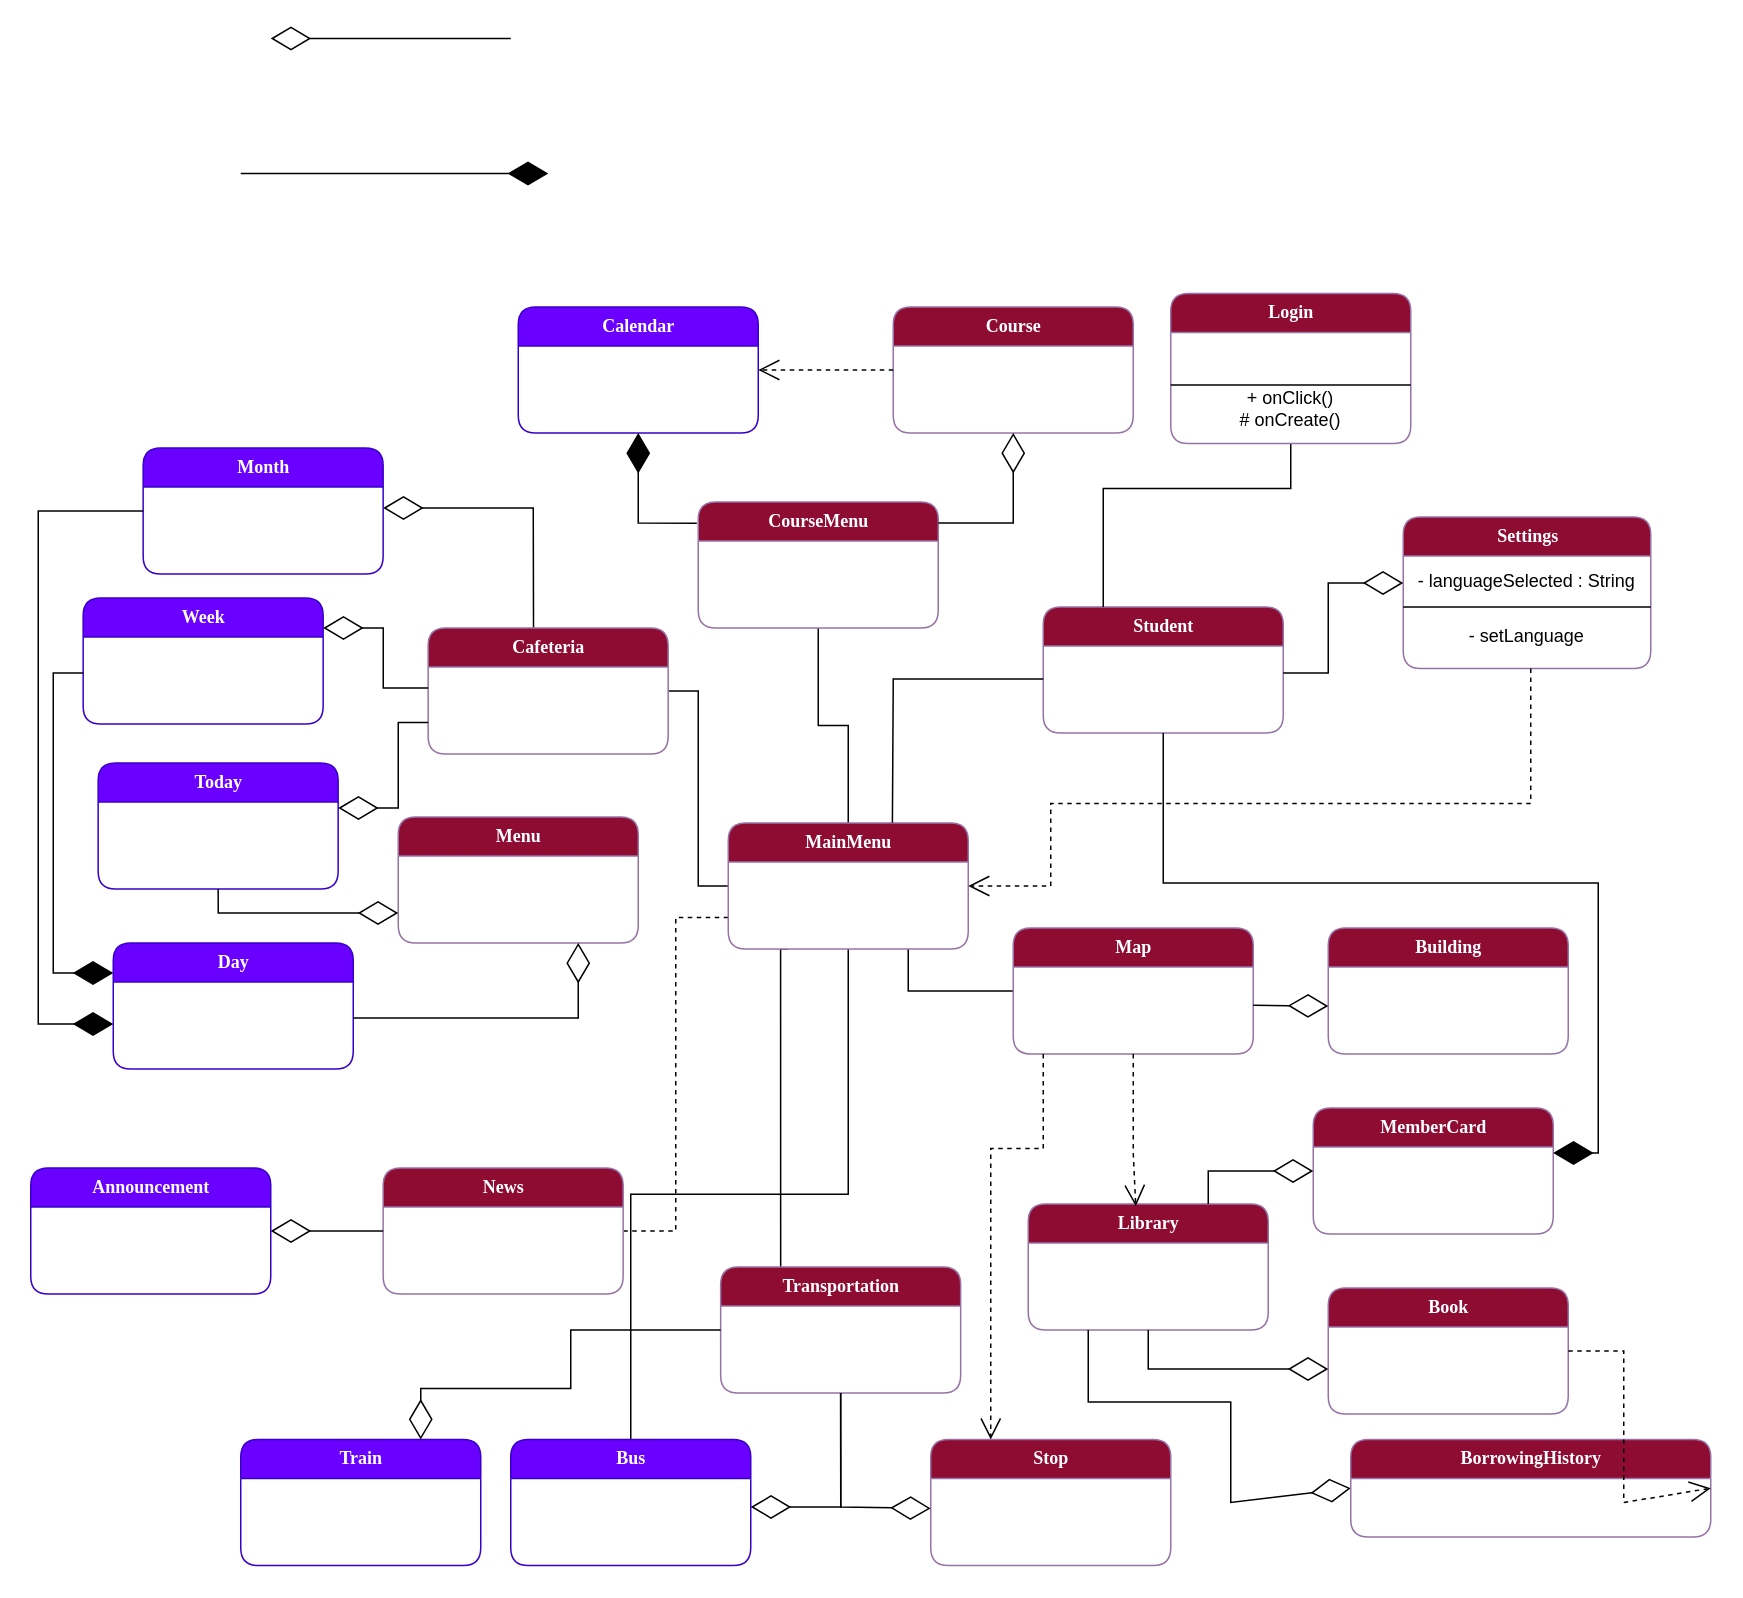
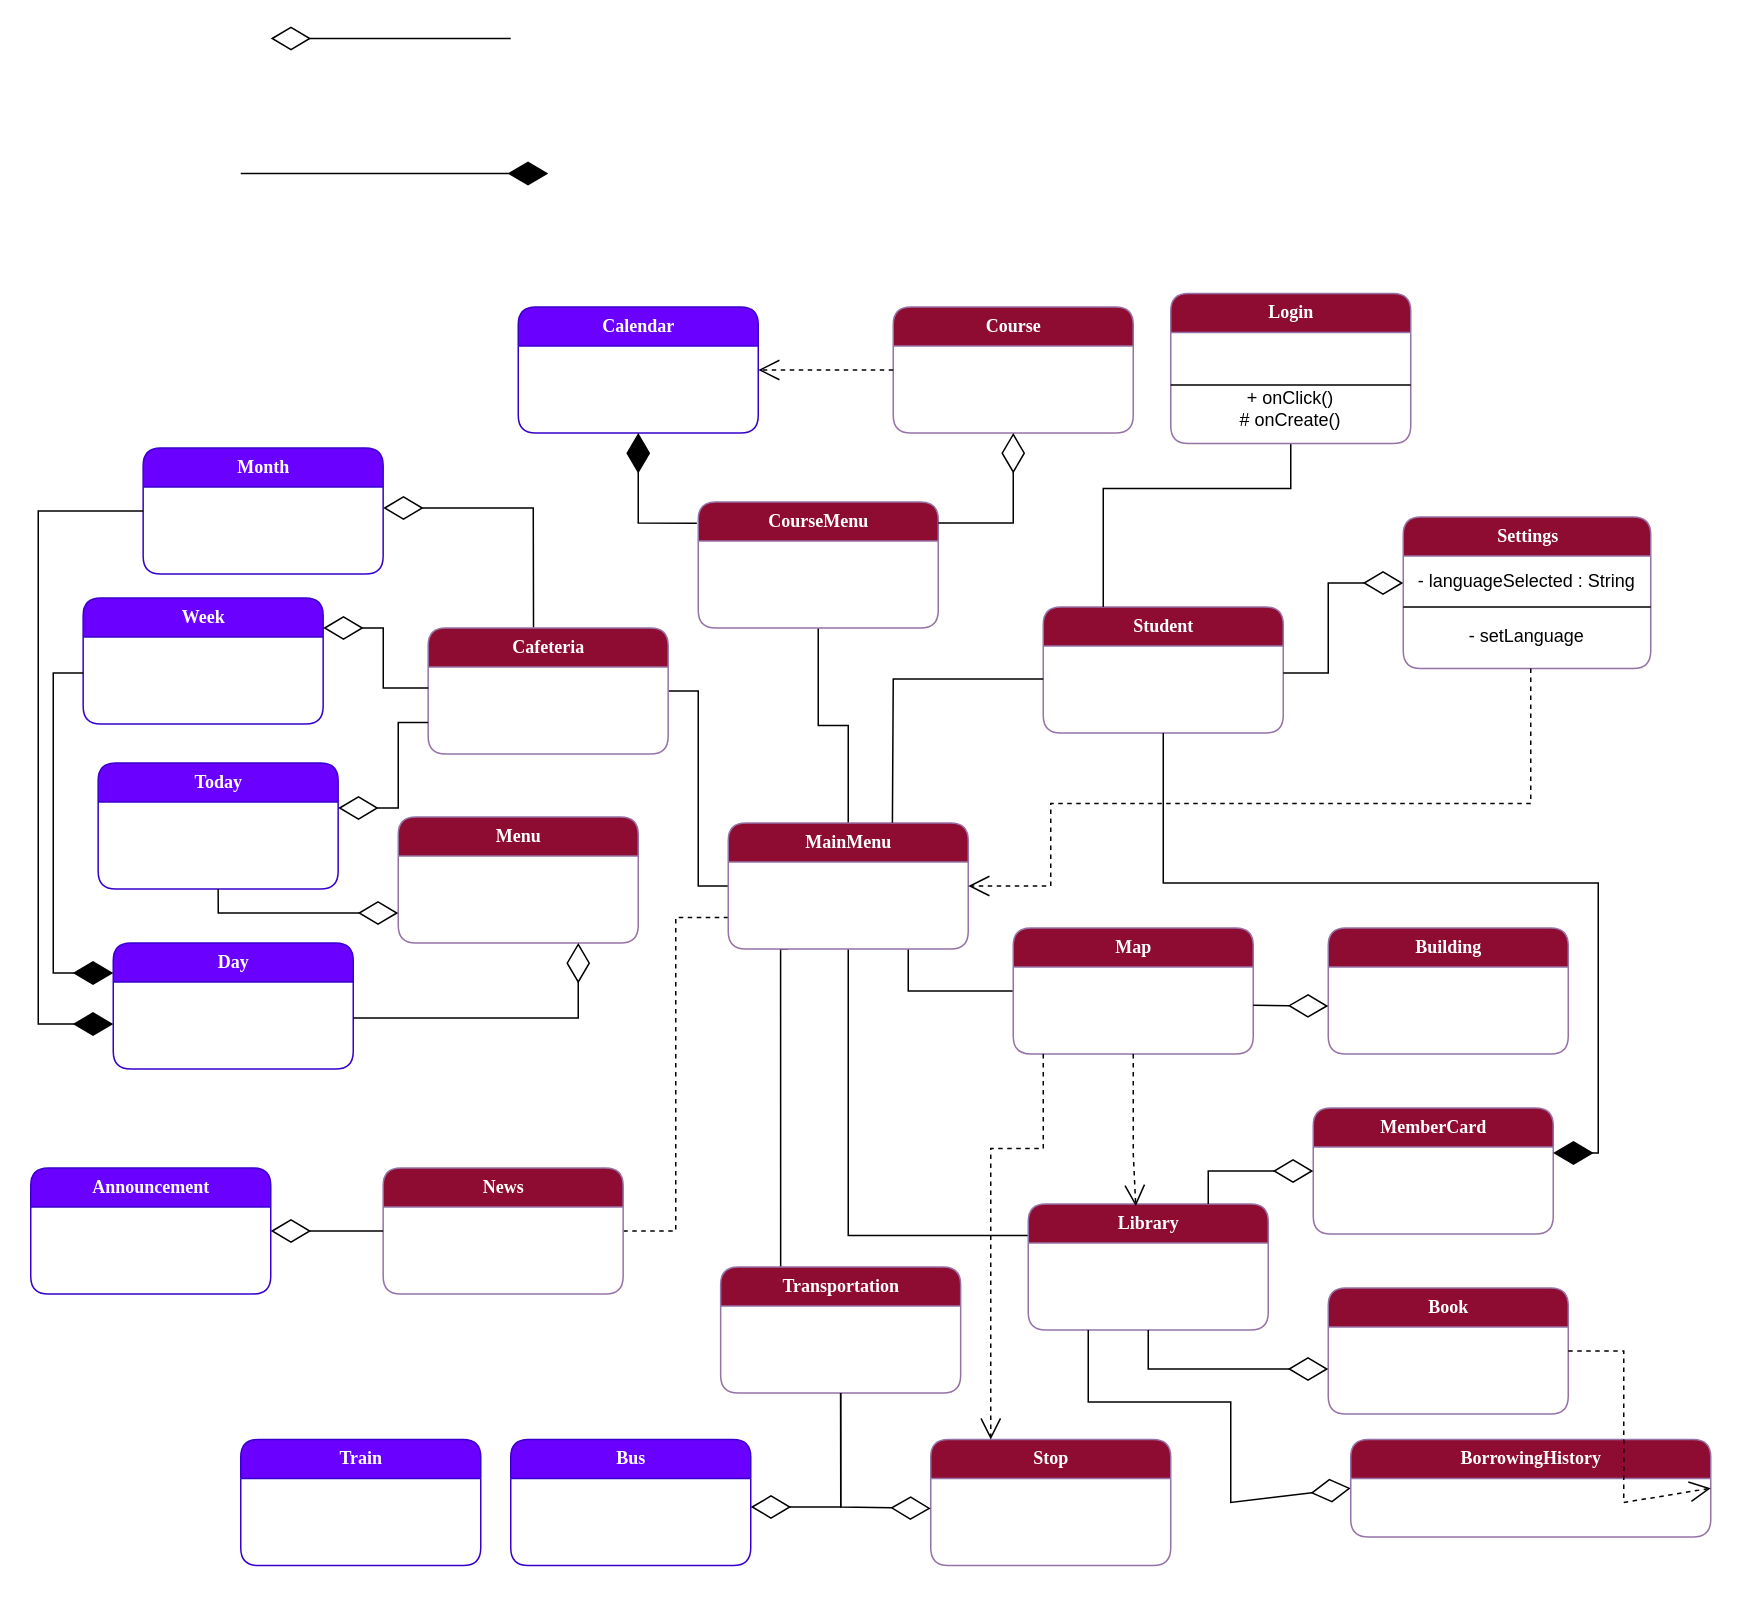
edge "MainMenu" -- "Bus": now "MainMenu" -- "Library"
edge "Transportation" -> "Train": removed
